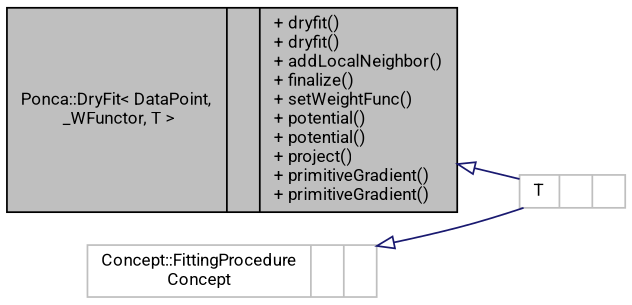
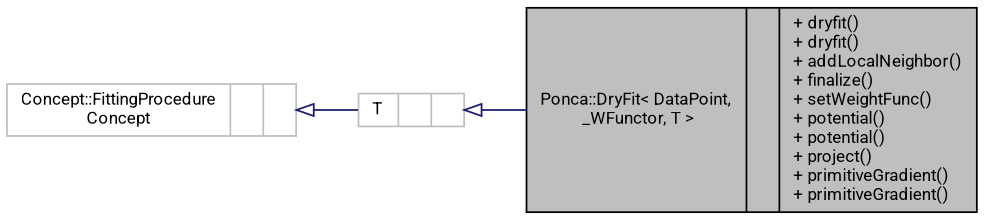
edge "T" -> "Ponca::DryFit< DataPoint,": reversed
